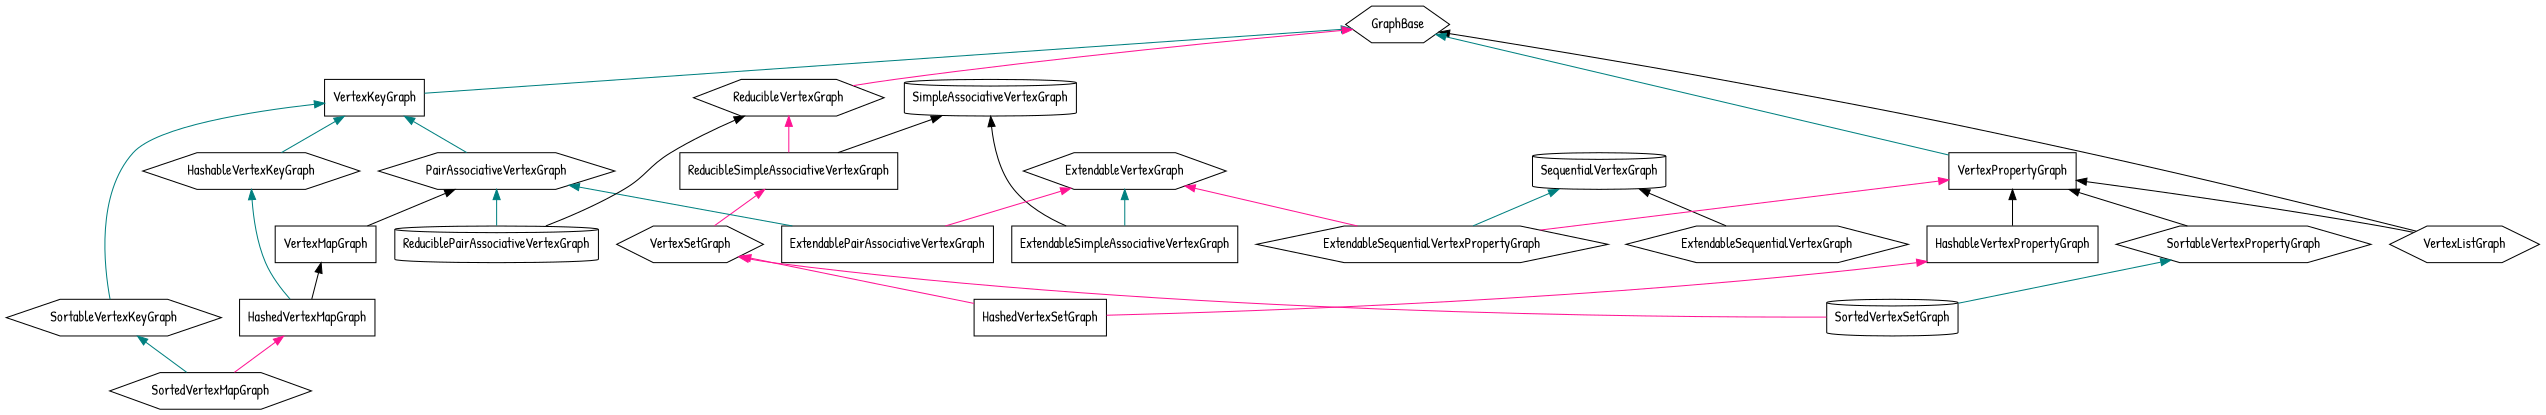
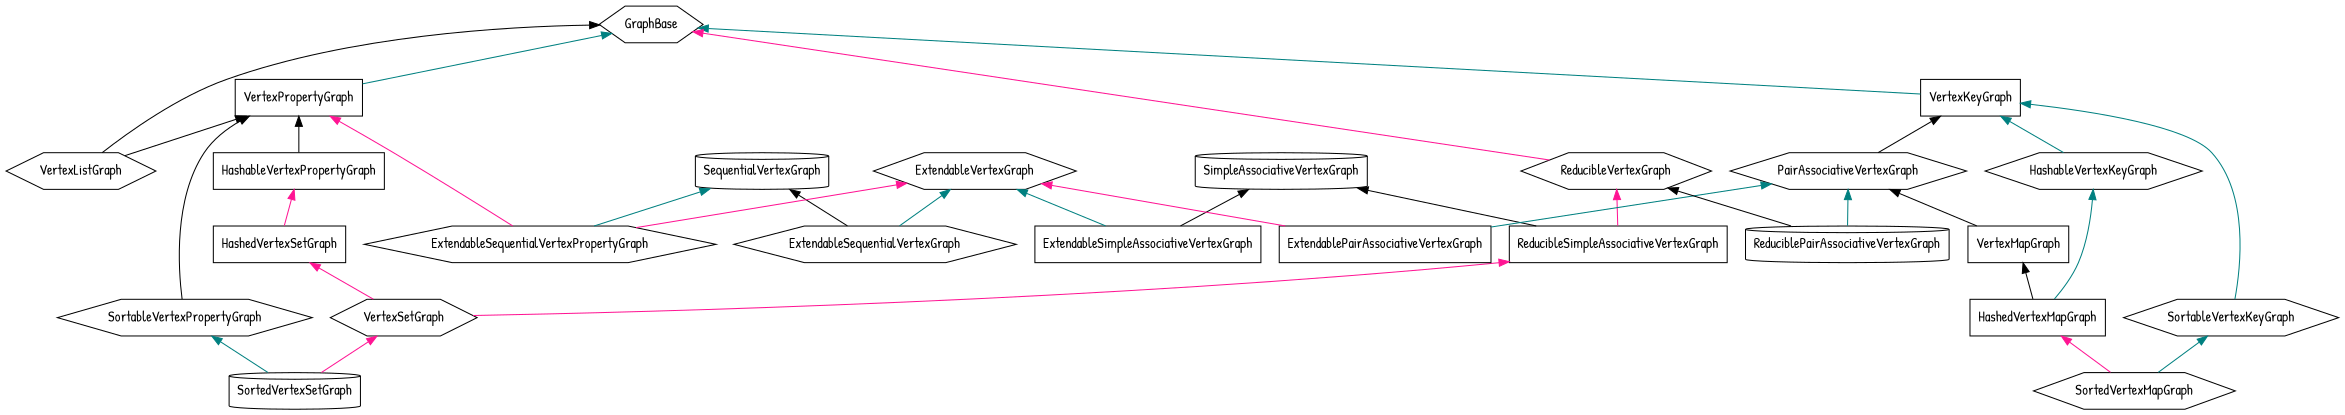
edge "PairAssociativeVertexGraph" -> "VertexKeyGraph": color teal -> black
edge "ExtendableSequentialVertexGraph" -> "ExtendableVertexGraph": added
edge "HashedVertexSetGraph" -> "VertexSetGraph": reversed
